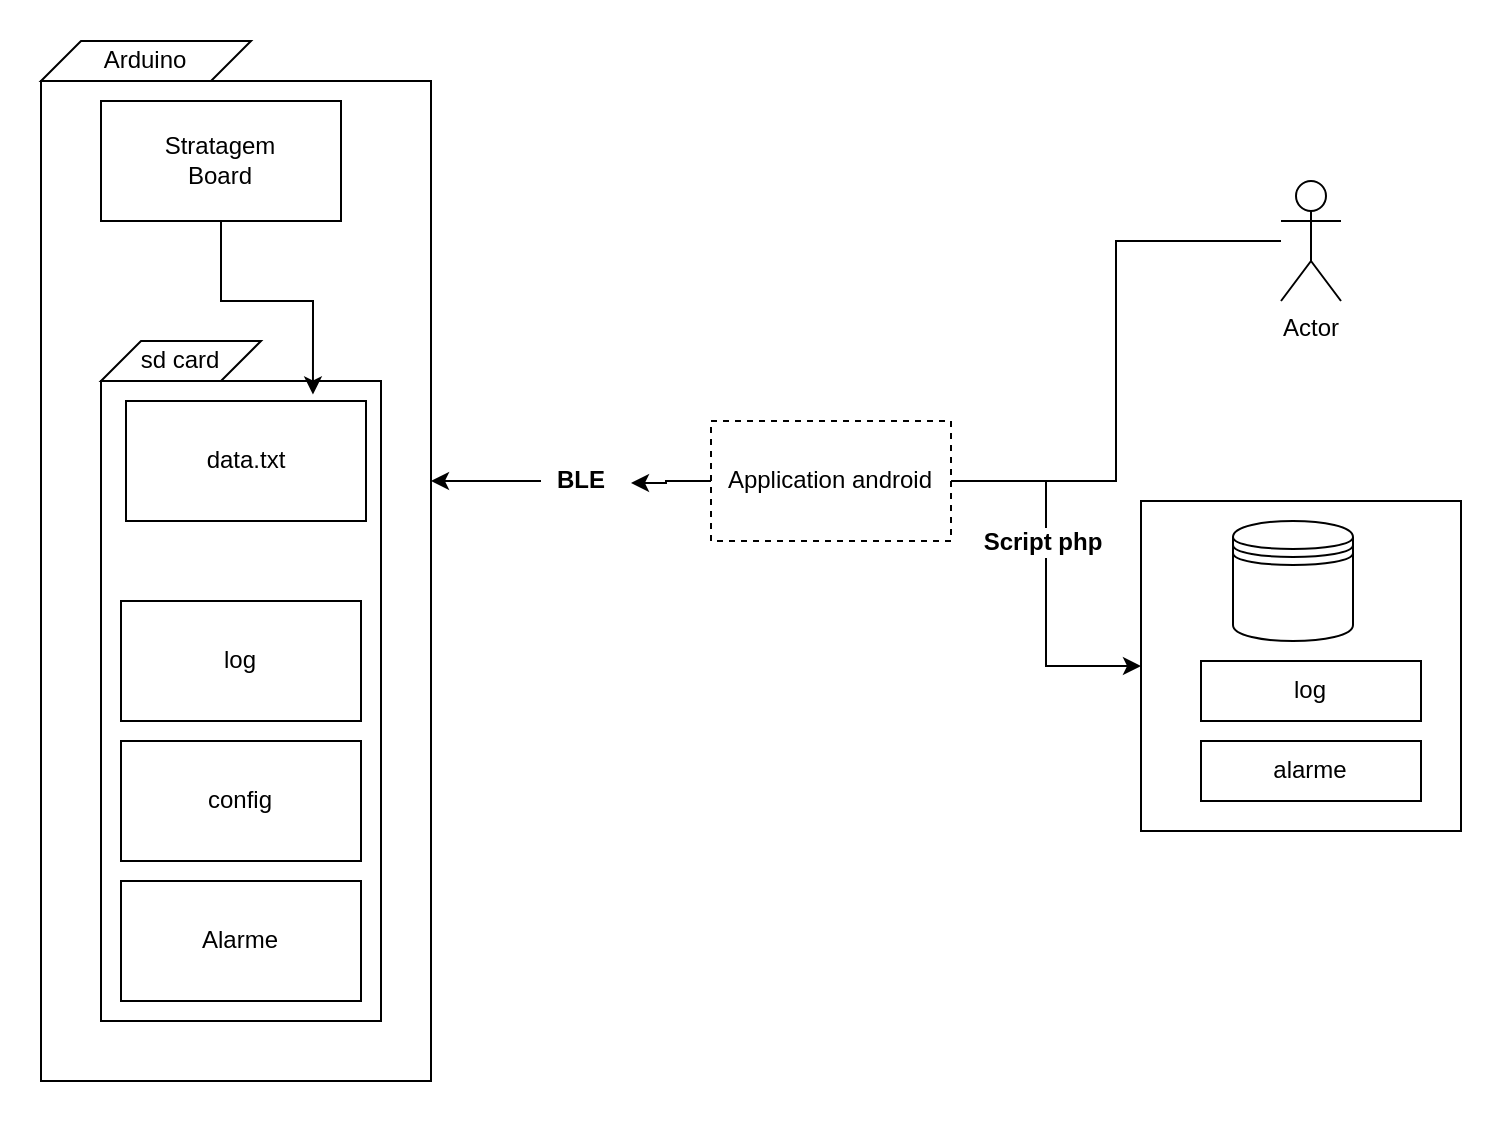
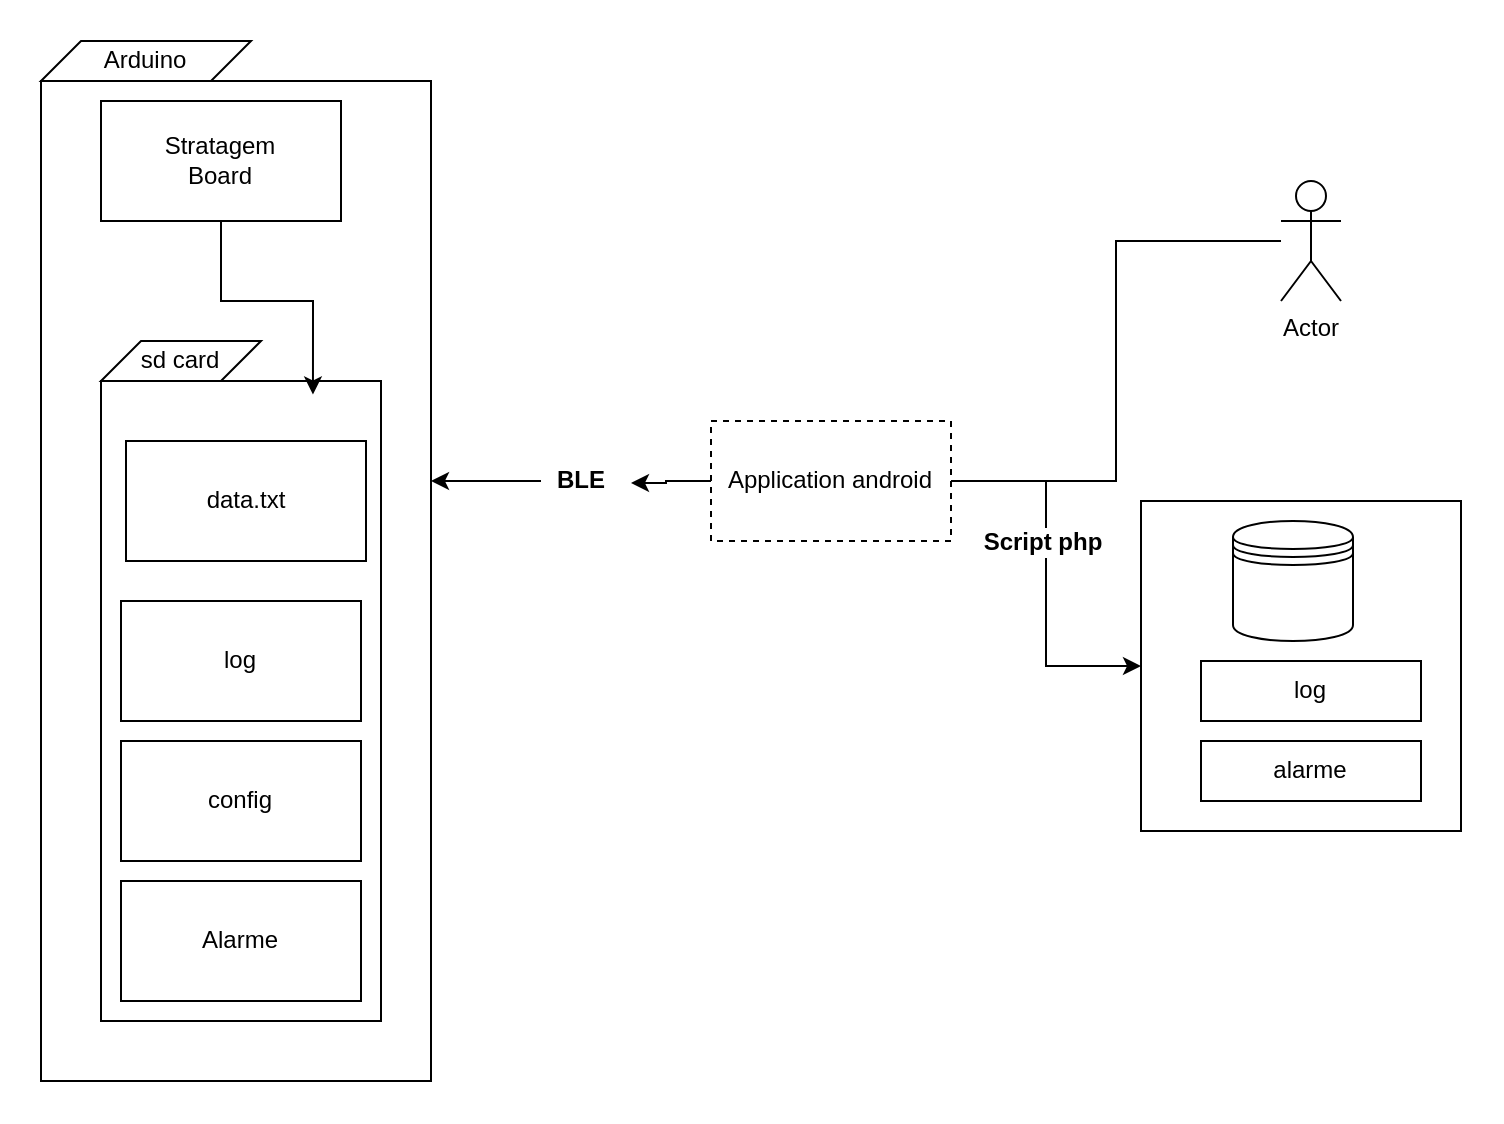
node "data.txt": moved (246, 461) -> (246, 501)
